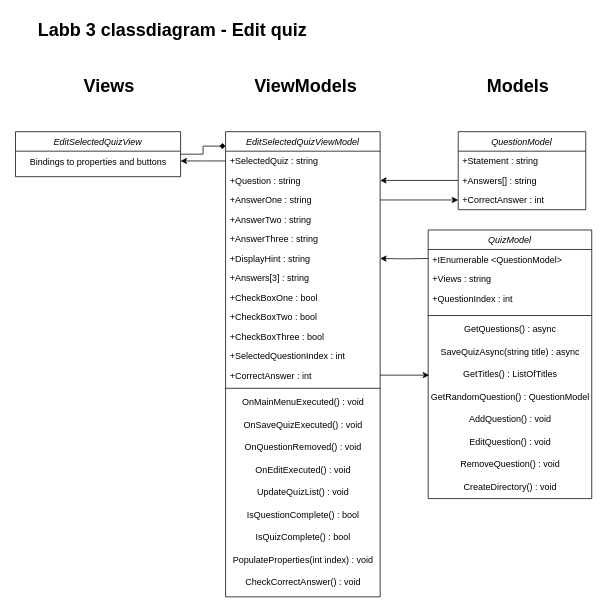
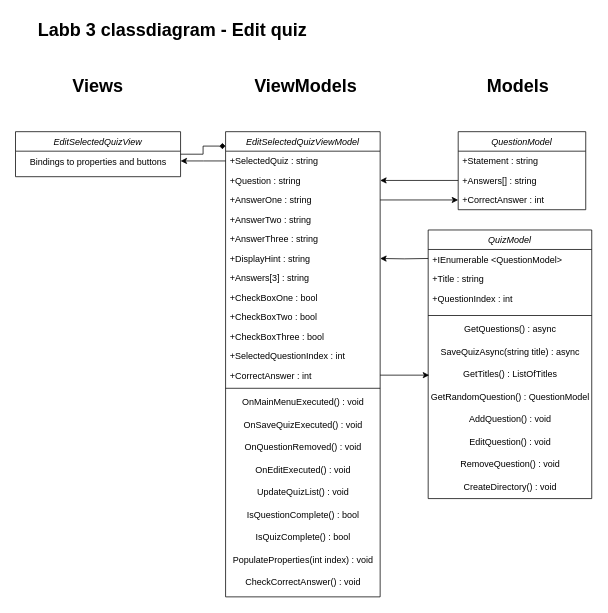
node "Views": moved (109, 87) -> (98, 87)
node "+Views : string": label "+Views : string" -> "+Title : string"
